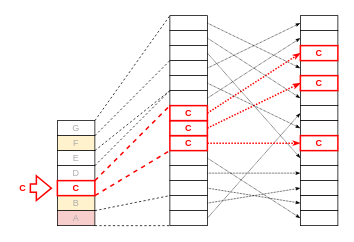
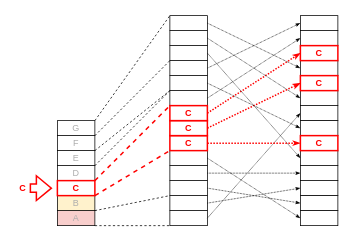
node "F": fillcolor #fff2cc -> #ffffff
